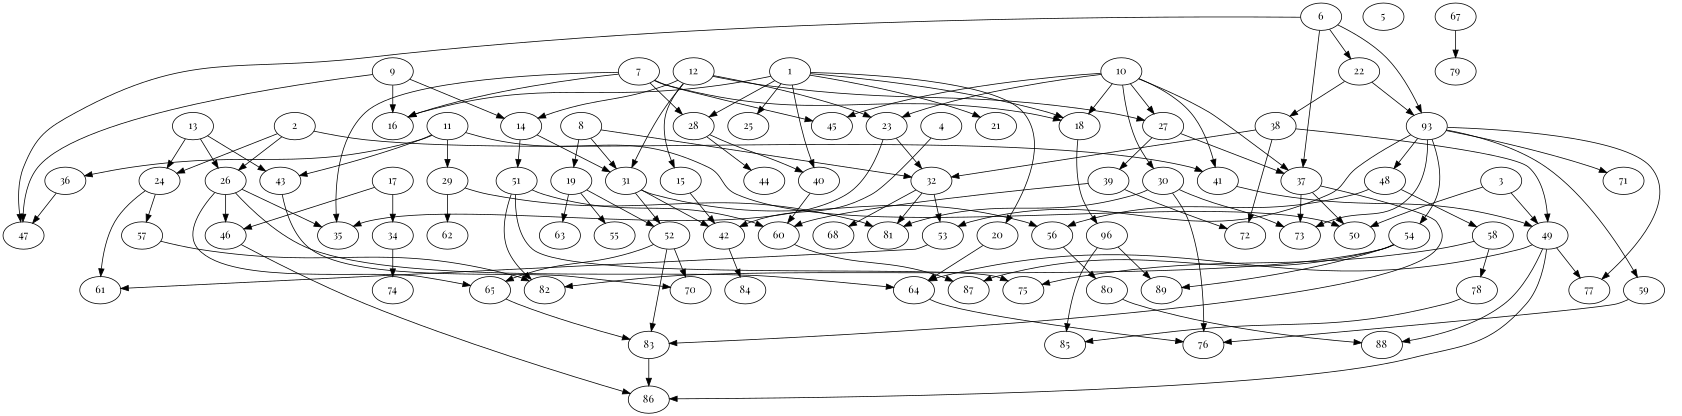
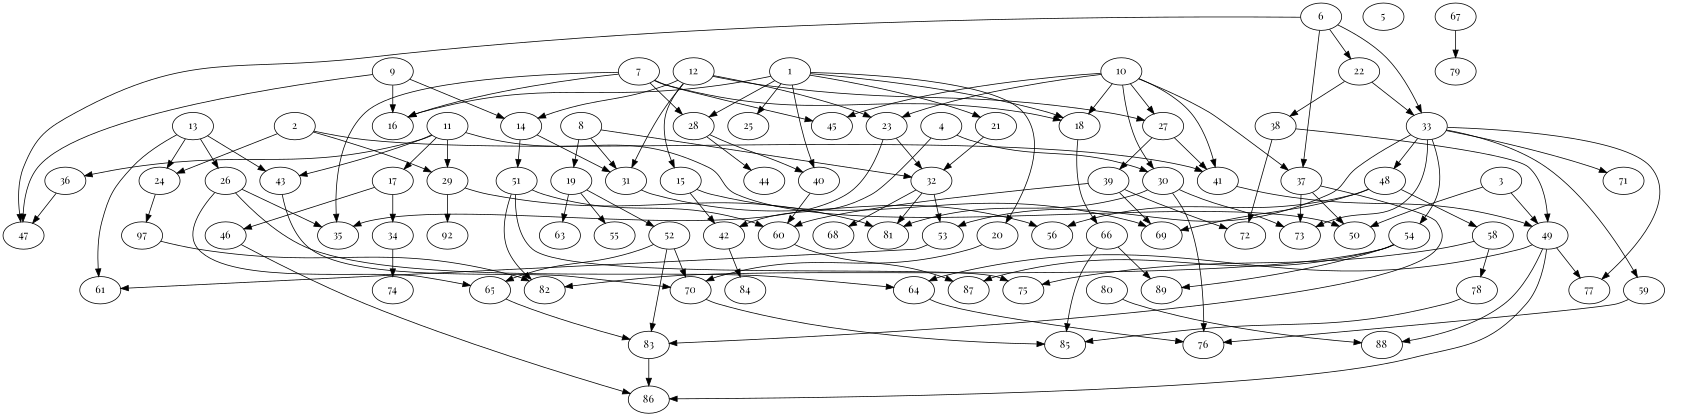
node "93": label "93" -> "33"
edge "2" -> "26": now "2" -> "29"
edge "11" -> "17": added
edge "38" -> "32": now "21" -> "32"
edge "27" -> "37": now "27" -> "41"
edge "4" -> "30": added
edge "31" -> "52": removed
edge "26" -> "46": removed
edge "31" -> "42": removed
edge "24" -> "61": now "13" -> "61"
node "57": label "57" -> "97"
node "62": label "62" -> "92"
node "96": label "96" -> "66"
node "69": added
edge "56" -> "80": removed
edge "20" -> "64": now "20" -> "70"
edge "70" -> "85": added
